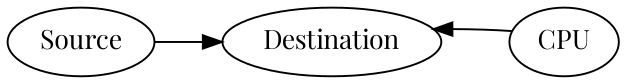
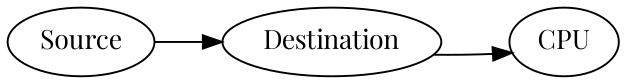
edge "CPU" -> "Destination": reversed
